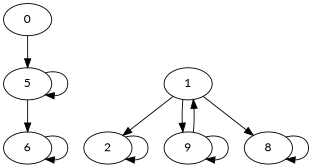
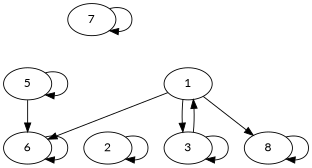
node "0": removed
node "7": added
edge "1" -> "2": now "1" -> "6"
node "9": label "9" -> "3"
